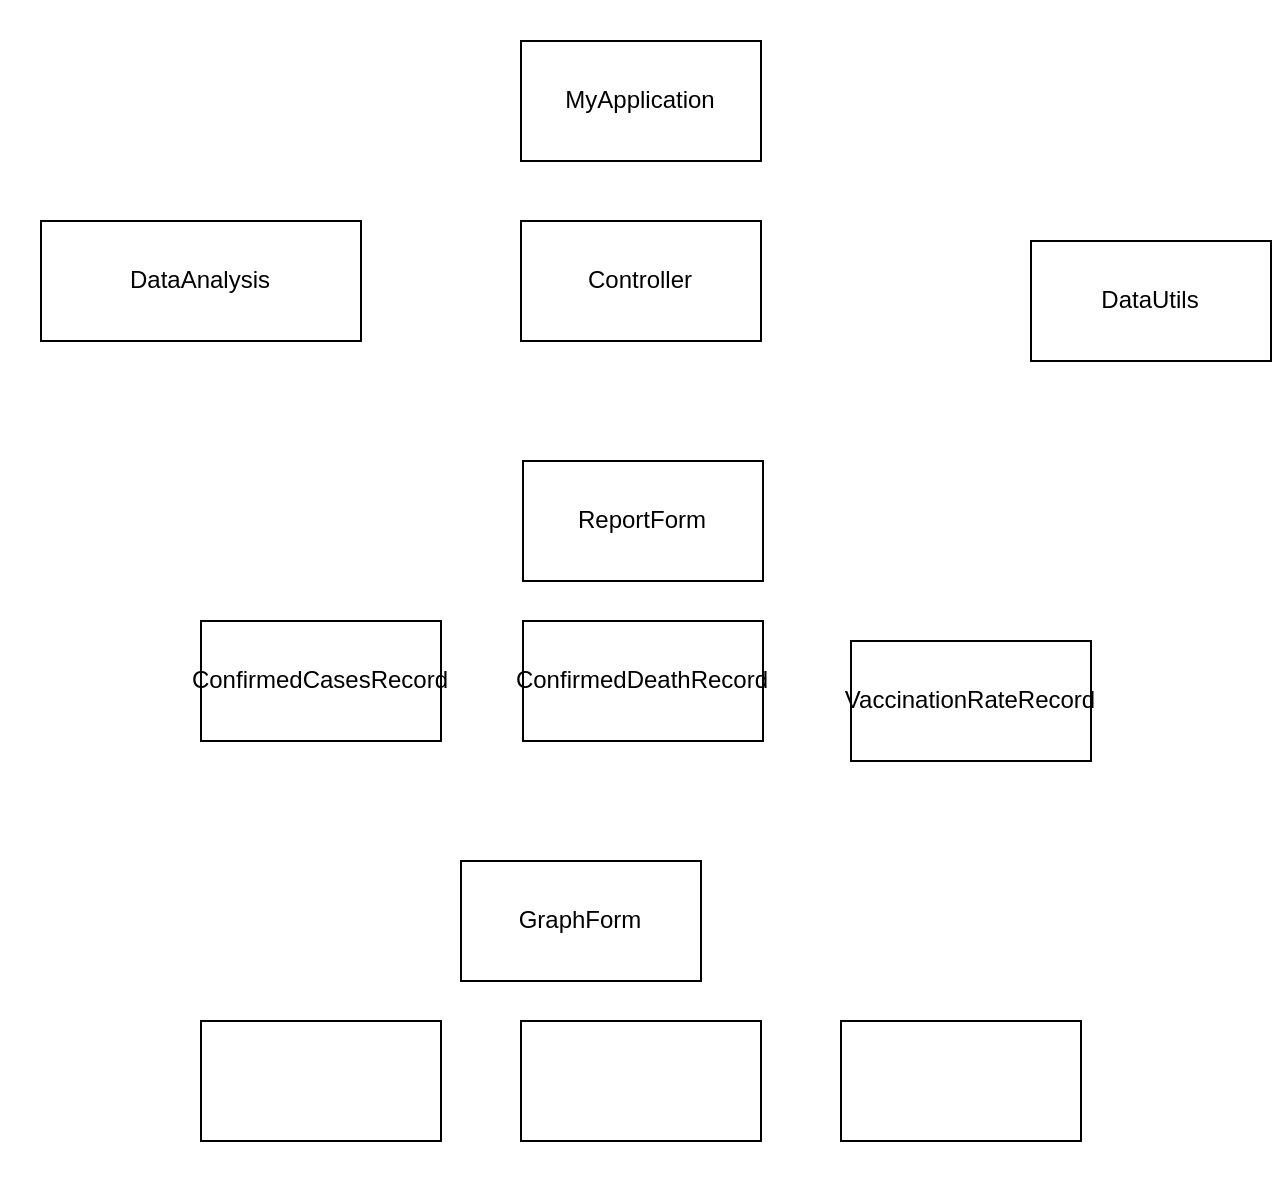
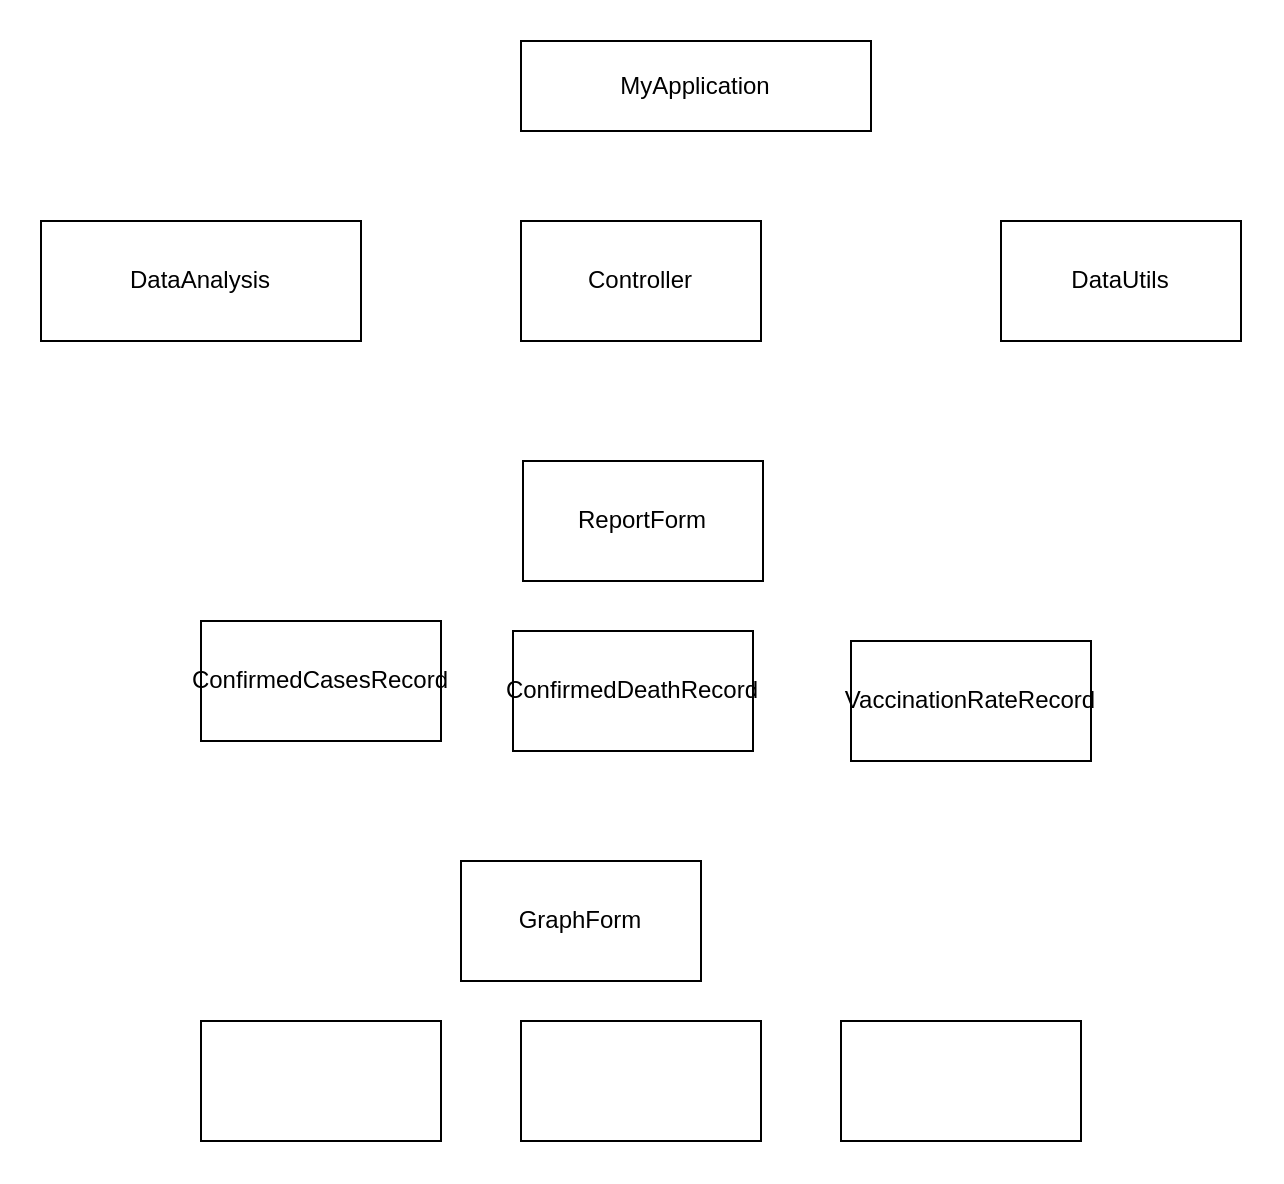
node "MyApplication": size 240x120 -> 350x90
node "DataUtils": moved (1151, 301) -> (1121, 281)
node "ConfirmedDeathRecord": moved (643, 681) -> (633, 691)
